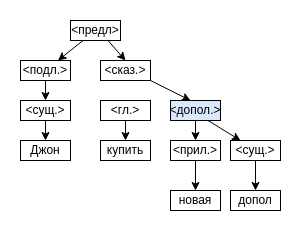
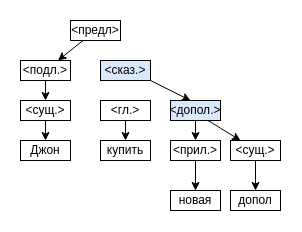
edge "<предл>" -> "<сказ.>": removed
node "<сказ.>": fillcolor #ffffff -> #dae8fc
